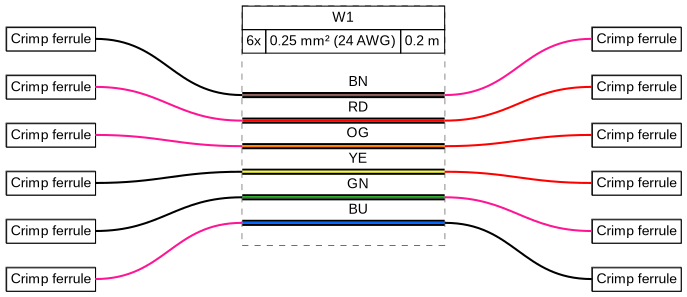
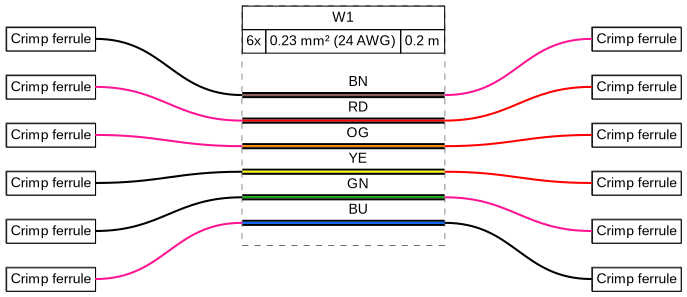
node "W1": text "0.25 mm² (24 AWG)" -> "0.23 mm² (24 AWG)"
